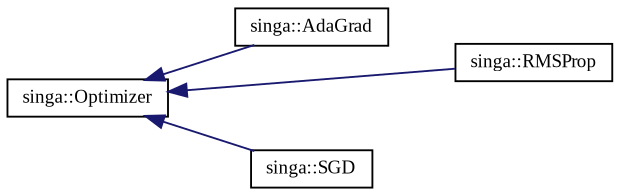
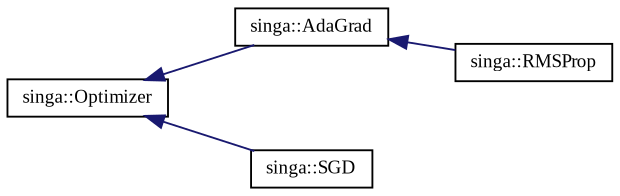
edge "singa::RMSProp" -> "singa::Optimizer": now "singa::RMSProp" -> "singa::AdaGrad"
